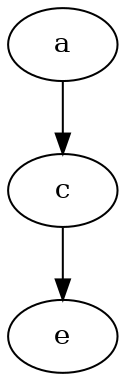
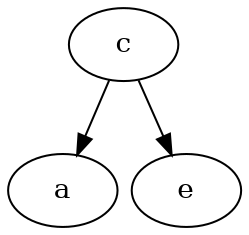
edge "a" -> "c": reversed
